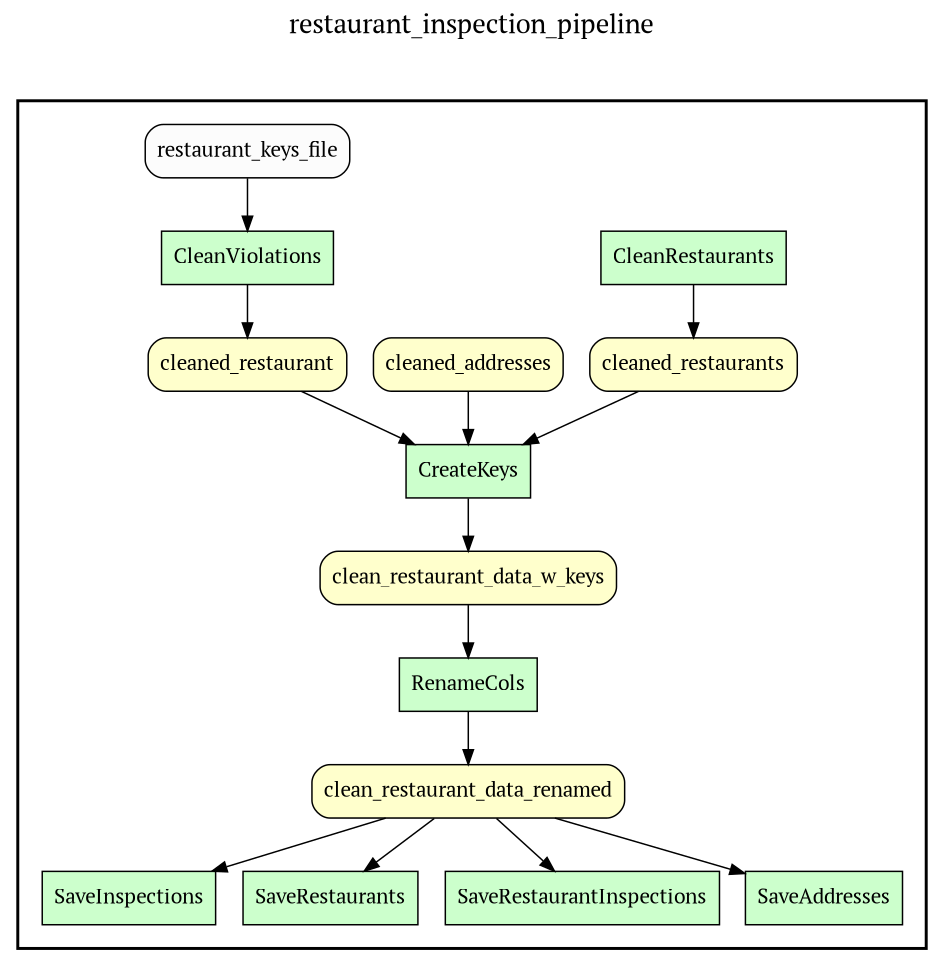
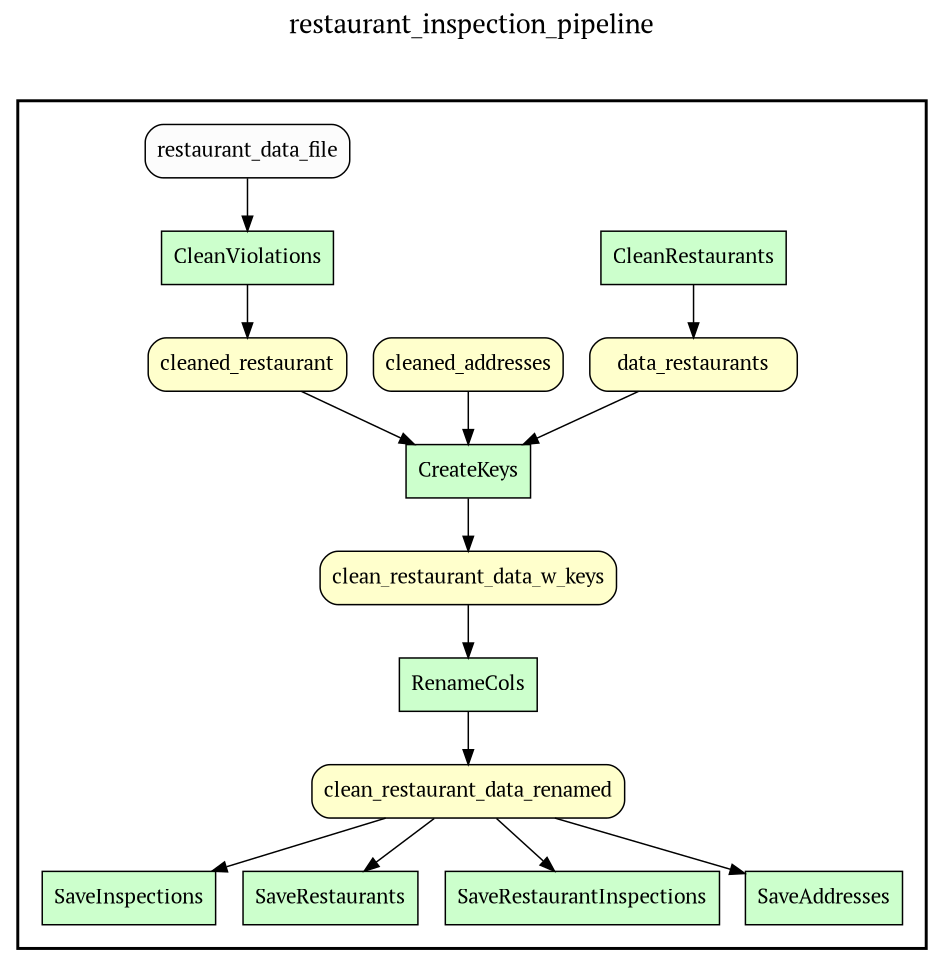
node "restaurant_keys_file": label "restaurant_keys_file" -> "restaurant_data_file"
node "cleaned_restaurants": label "cleaned_restaurants" -> "data_restaurants"
